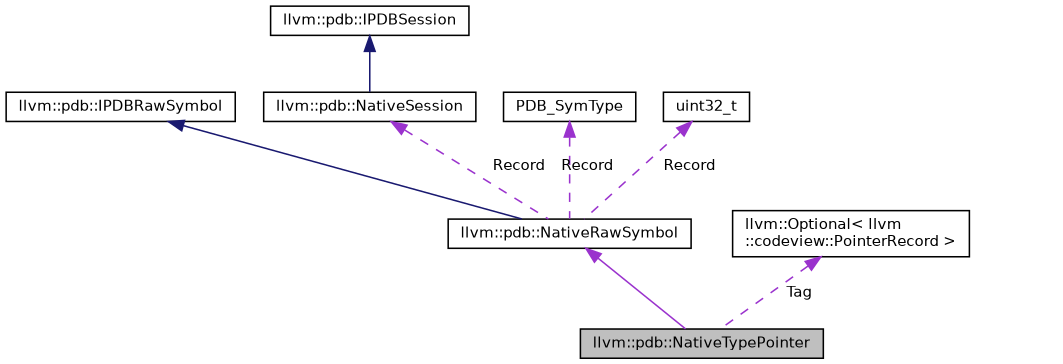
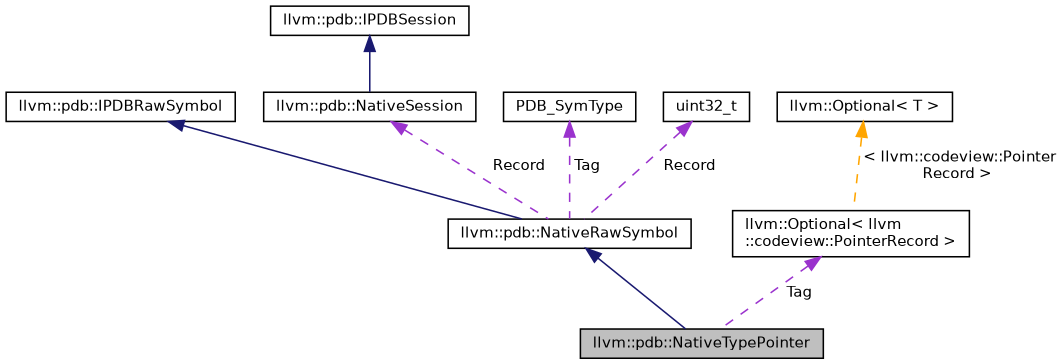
node "llvm::Optional< T >": added
edge "llvm::pdb::NativeRawSymbol" -> "PDB_SymType": label " Record" -> " Tag"
edge "llvm::pdb::NativeTypePointer" -> "llvm::pdb::NativeRawSymbol": color darkorchid3 -> midnightblue
